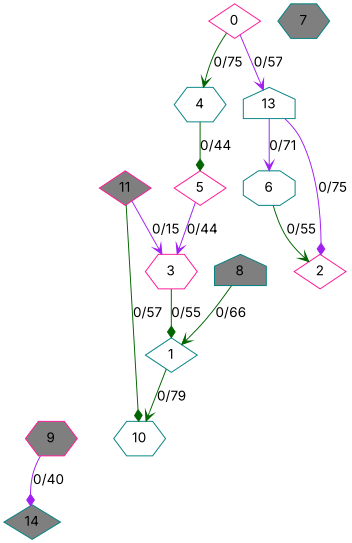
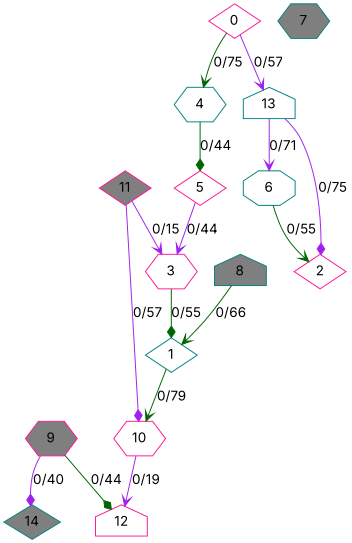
edge "11" -> "10": color darkgreen -> purple
node "10": color teal -> deeppink
node "12": added
